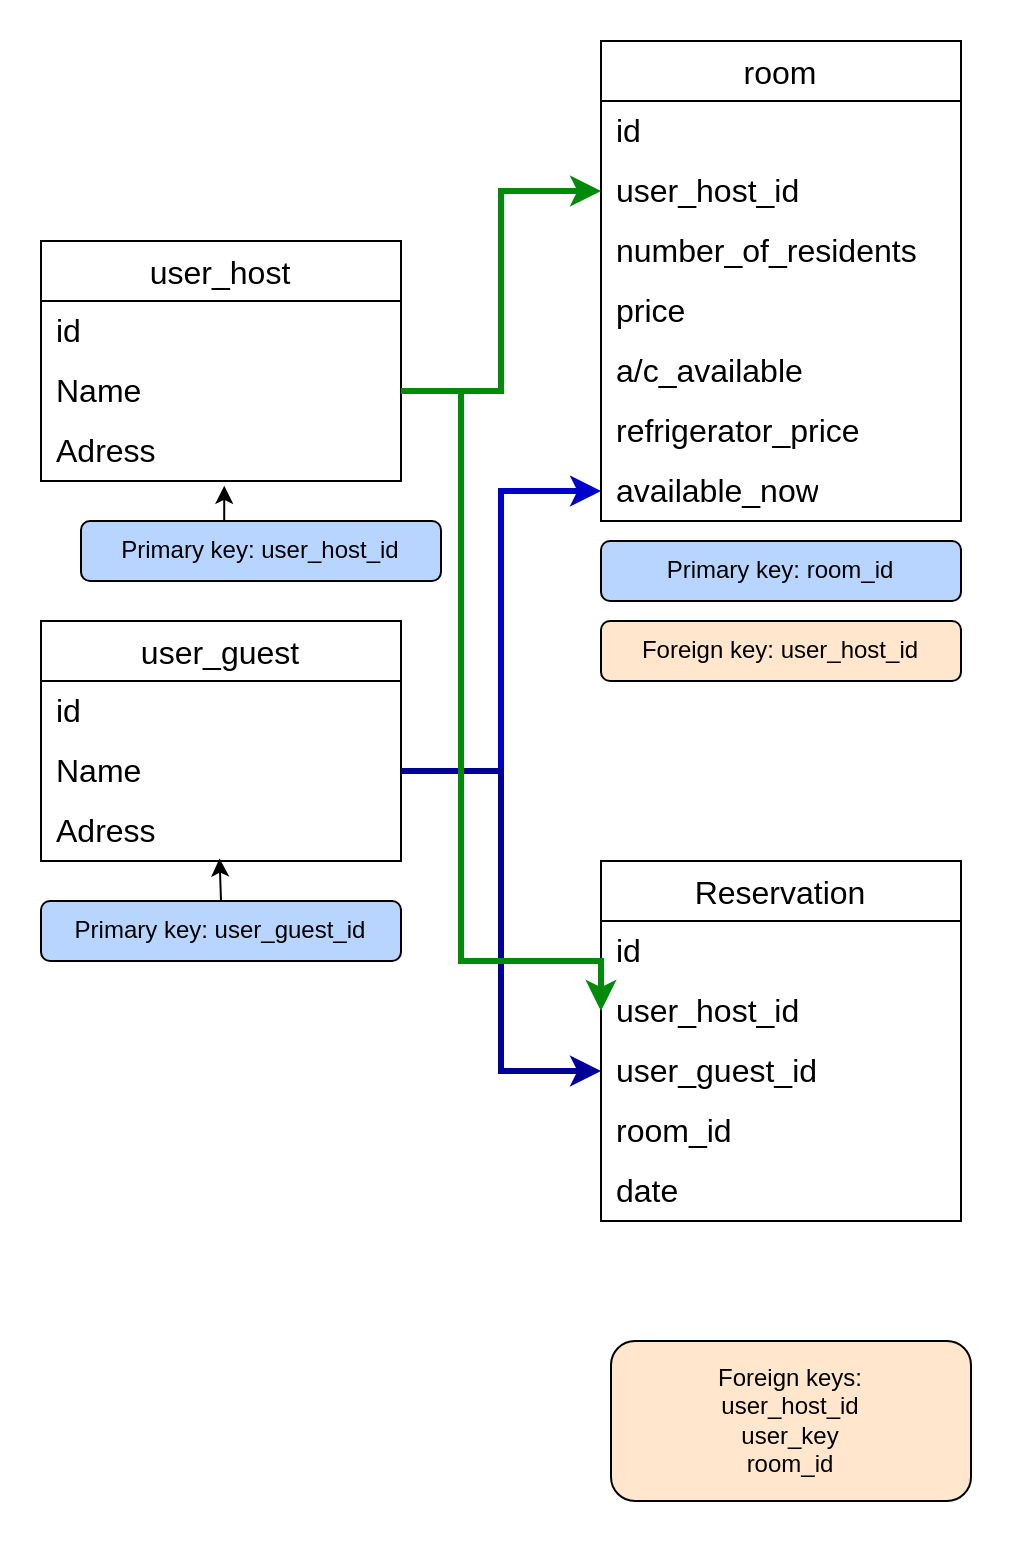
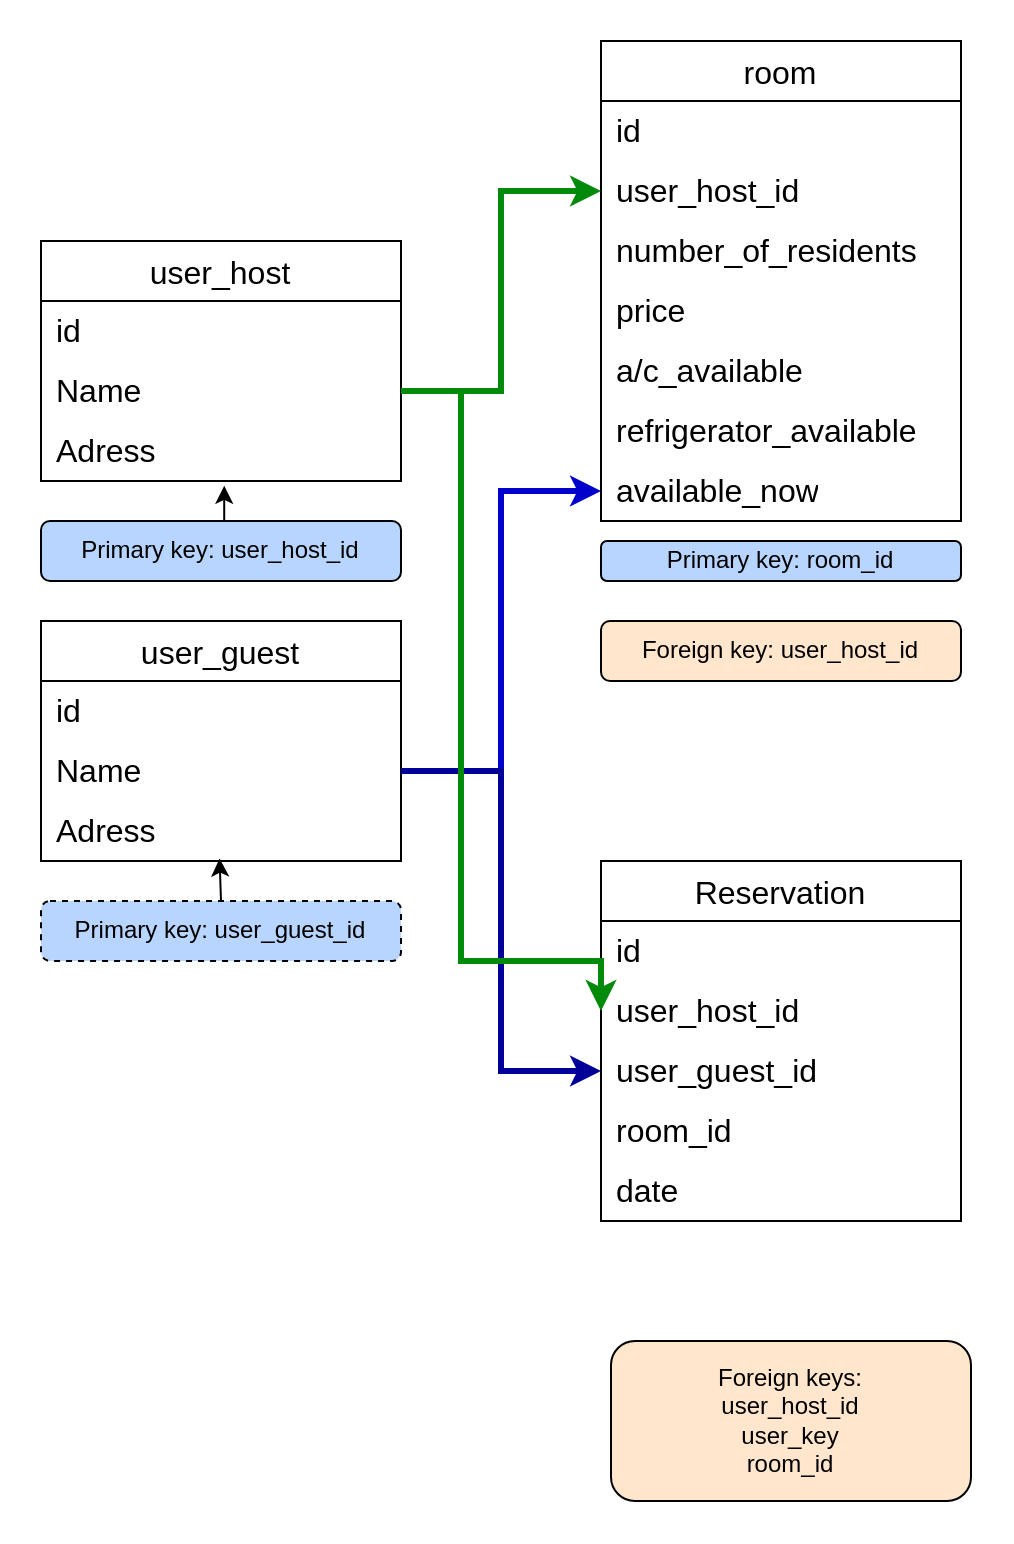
node "refrigerator_price": label "refrigerator_price" -> "refrigerator_available"
node "Primary key: user_host_id": moved (261, 551) -> (221, 551)
node "Primary key: room_id": size 360x60 -> 360x40
node "Primary key: user_guest_id": style solid -> dashed
